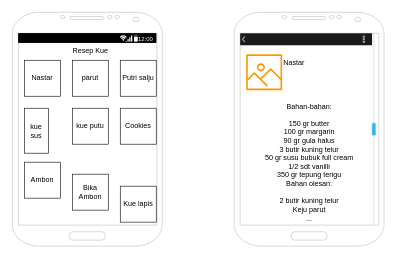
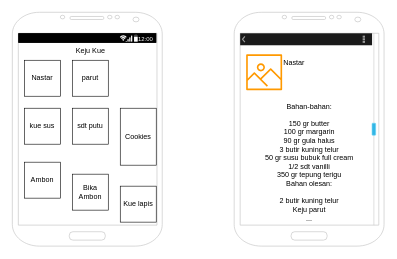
node "Resep Kue": label "Resep Kue" -> "Keju Kue"
node "Putri salju": removed
node "kue putu": label "kue putu" -> "sdt putu"
node "Cookies": size 36x36 -> 36x57
node "kue sus": size 24x45 -> 36x36
